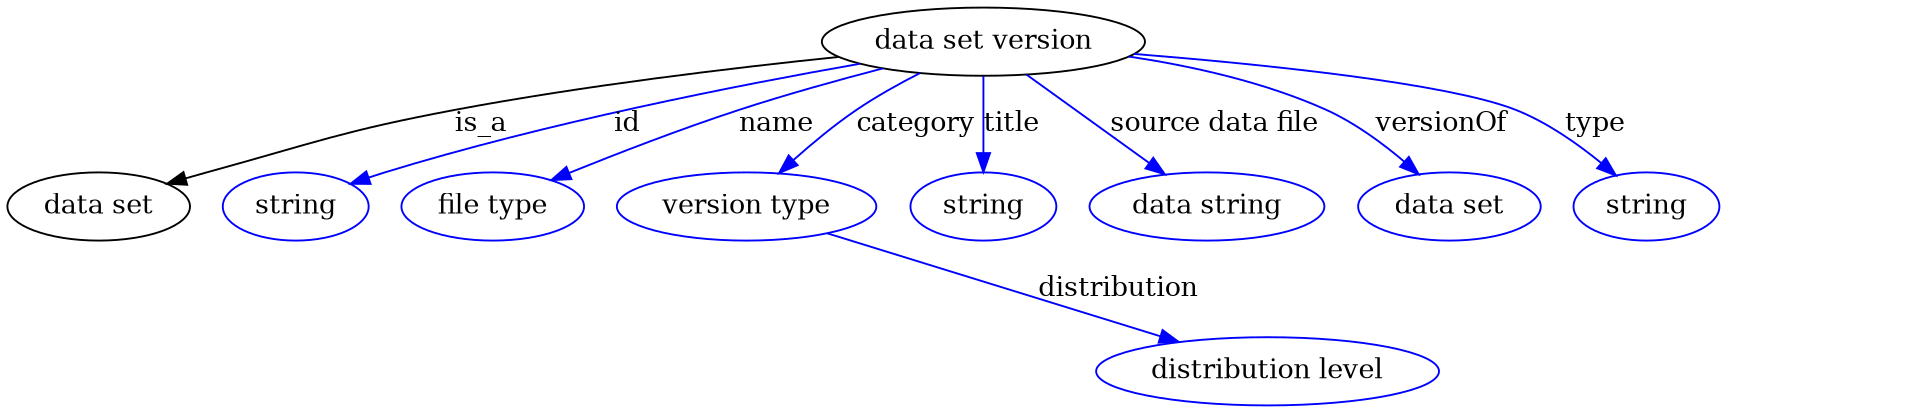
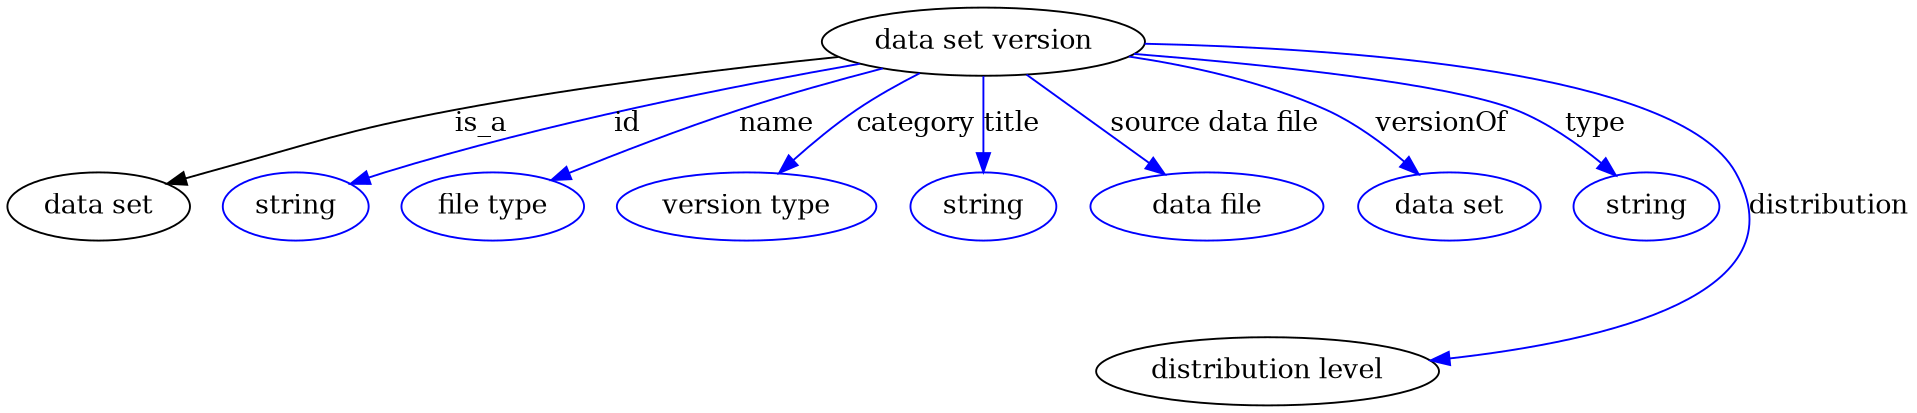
node "data string": label "data string" -> "data file"
edge "version type" -> "distribution level": now "data set version" -> "distribution level"
node "distribution level": color blue -> black
